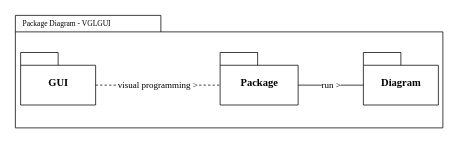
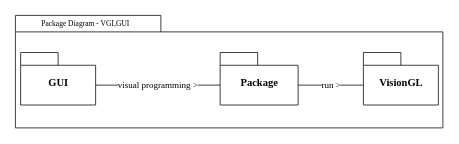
node "Package Diagram - VGLGUI": moved (99, 24) -> (117, 24)
node "Diagram": label "Diagram" -> "VisionGL"
edge "GUI" -- "Package": style dashed -> solid
